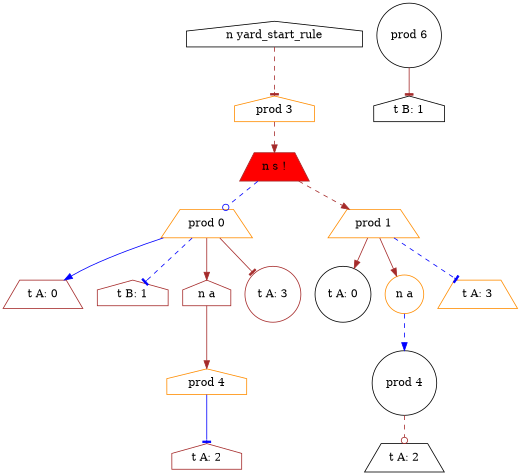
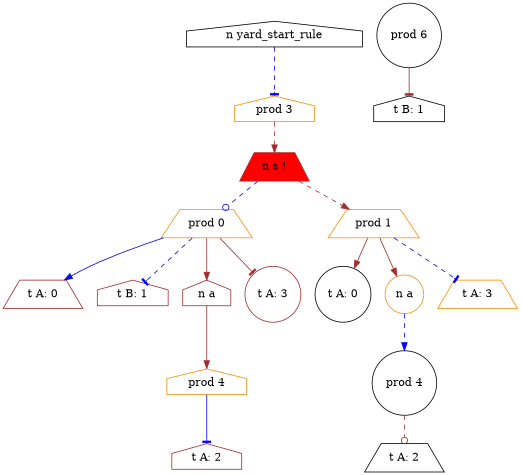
edge "n yard_start_rule" -> "prod 3": color brown -> blue
